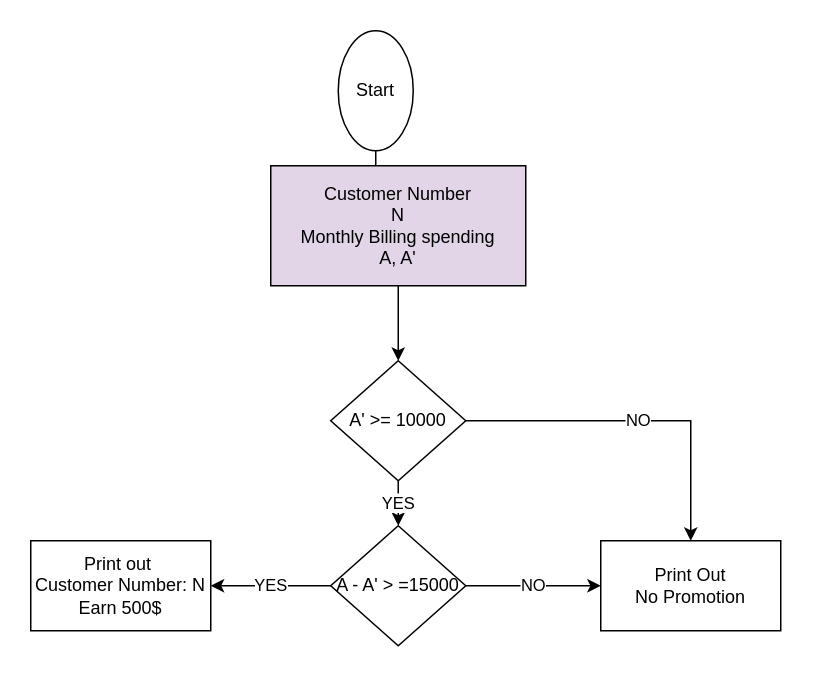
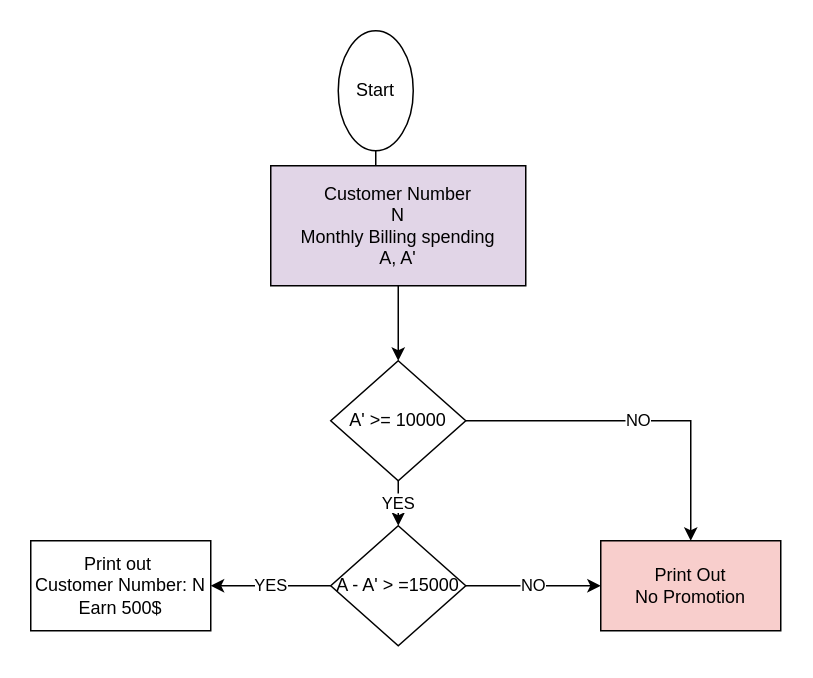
node "Print Out No Promotion": fillcolor #ffffff -> #f8cecc
